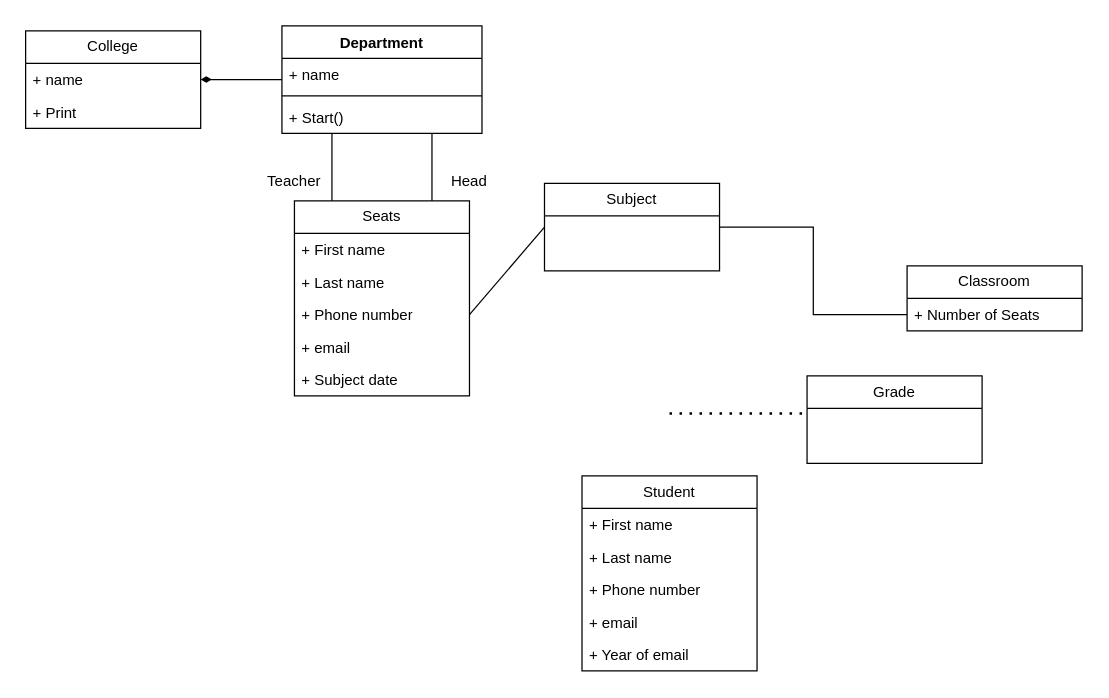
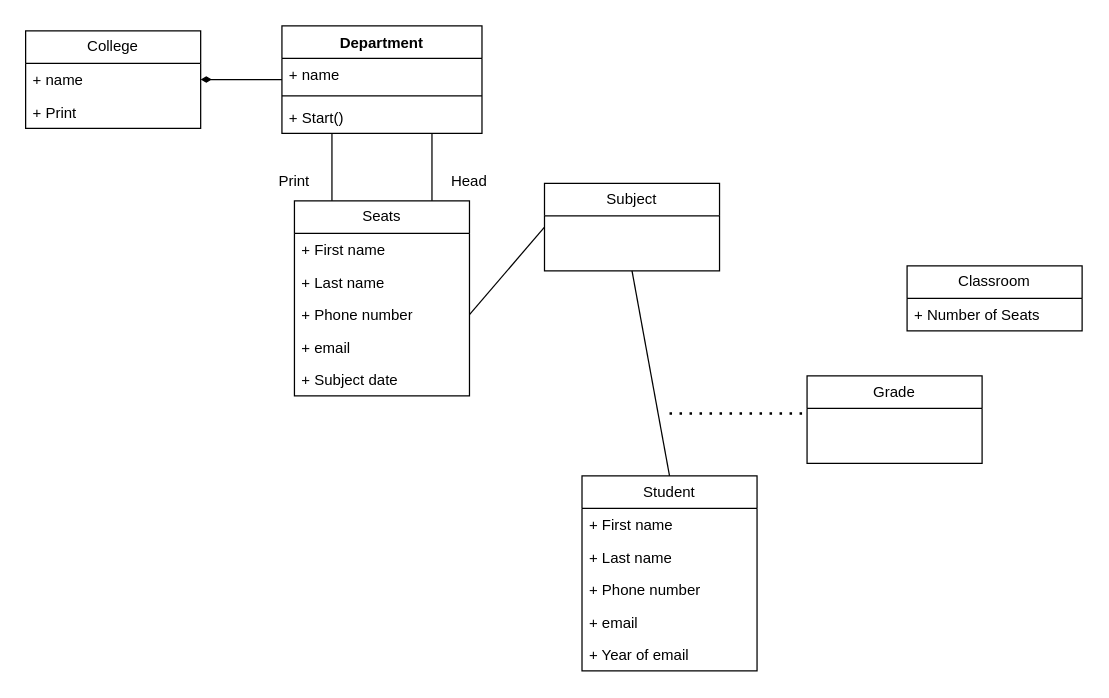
node "Teacher": label "Teacher" -> "Print"
edge "Subject" -- "+ Number of Seats": removed
edge "Subject" -- "Student": added
